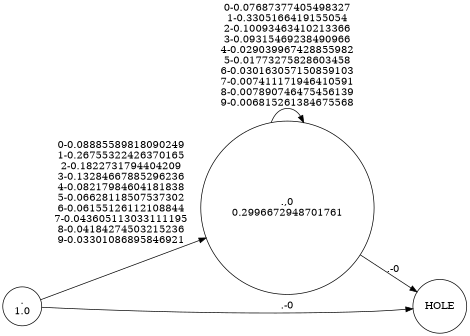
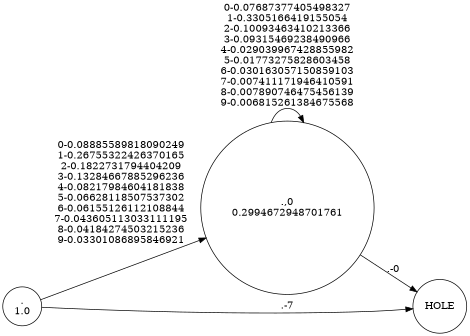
node ".,0 0.2996672948701761": label ".,0 0.2996672948701761" -> ".,0 0.2994672948701761"
edge ". 1.0" -> "HOLE": label ".-0" -> ".-7"
